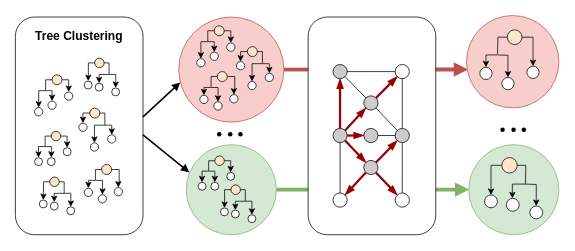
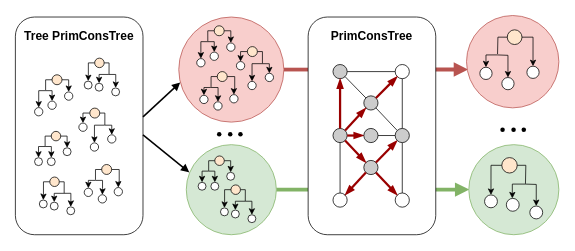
node "Tree Clustering": label "Tree Clustering" -> "Tree PrimConsTree"
node "PrimConsTree": added
